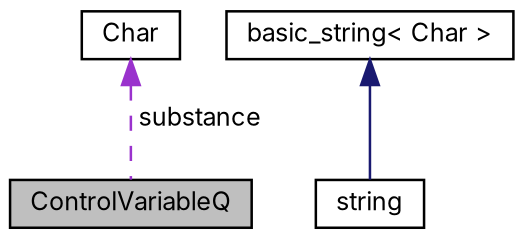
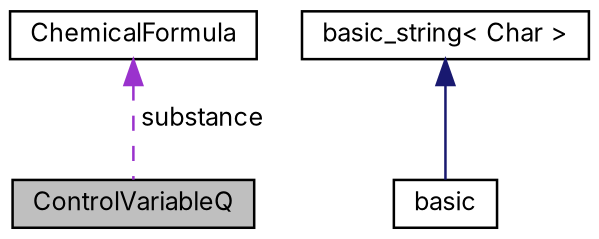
node "Char": label "Char" -> "ChemicalFormula"
node "string": label "string" -> "basic"
